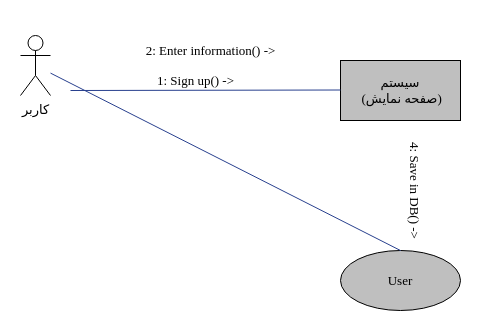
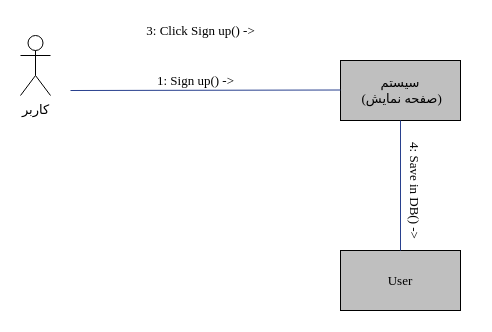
node "3: Click Sign up() ->": added
node "2: Enter information() ->": removed
edge "کاربر" -- "User": now "سیستم (صفحه نمایش)" -- "User"
node "User": shape ellipse -> rectangle
